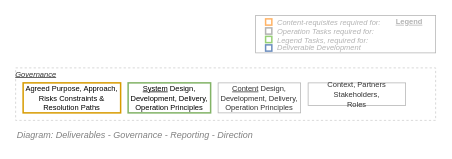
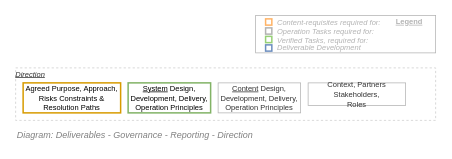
node "Legend Tasks, required for:": label "Legend Tasks, required for:" -> "Verified Tasks, required for:"
node "Governance": label "Governance" -> "Direction"
